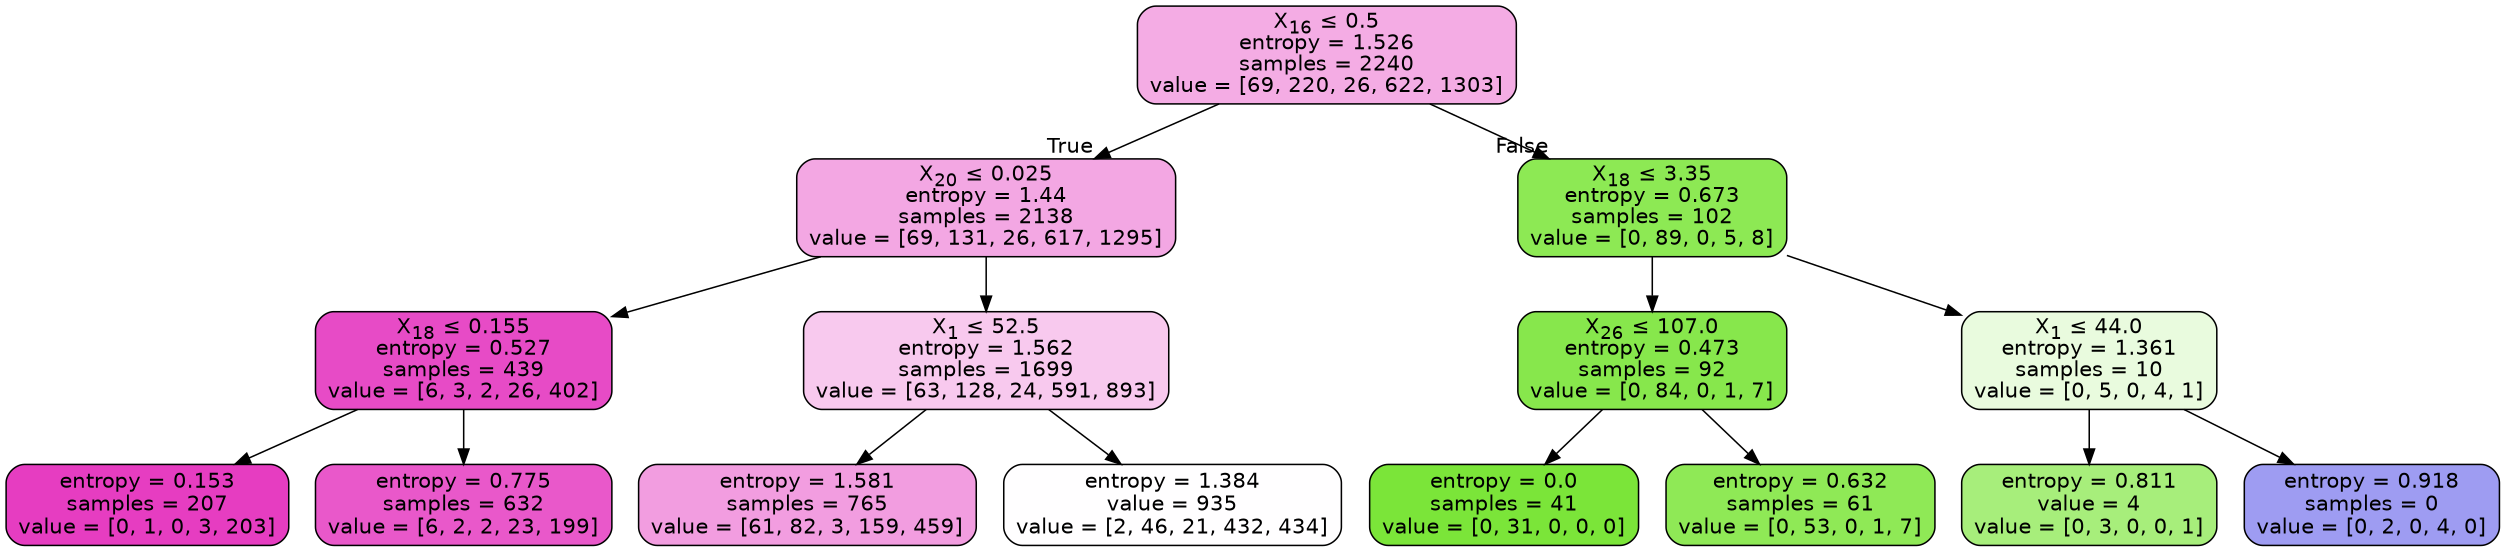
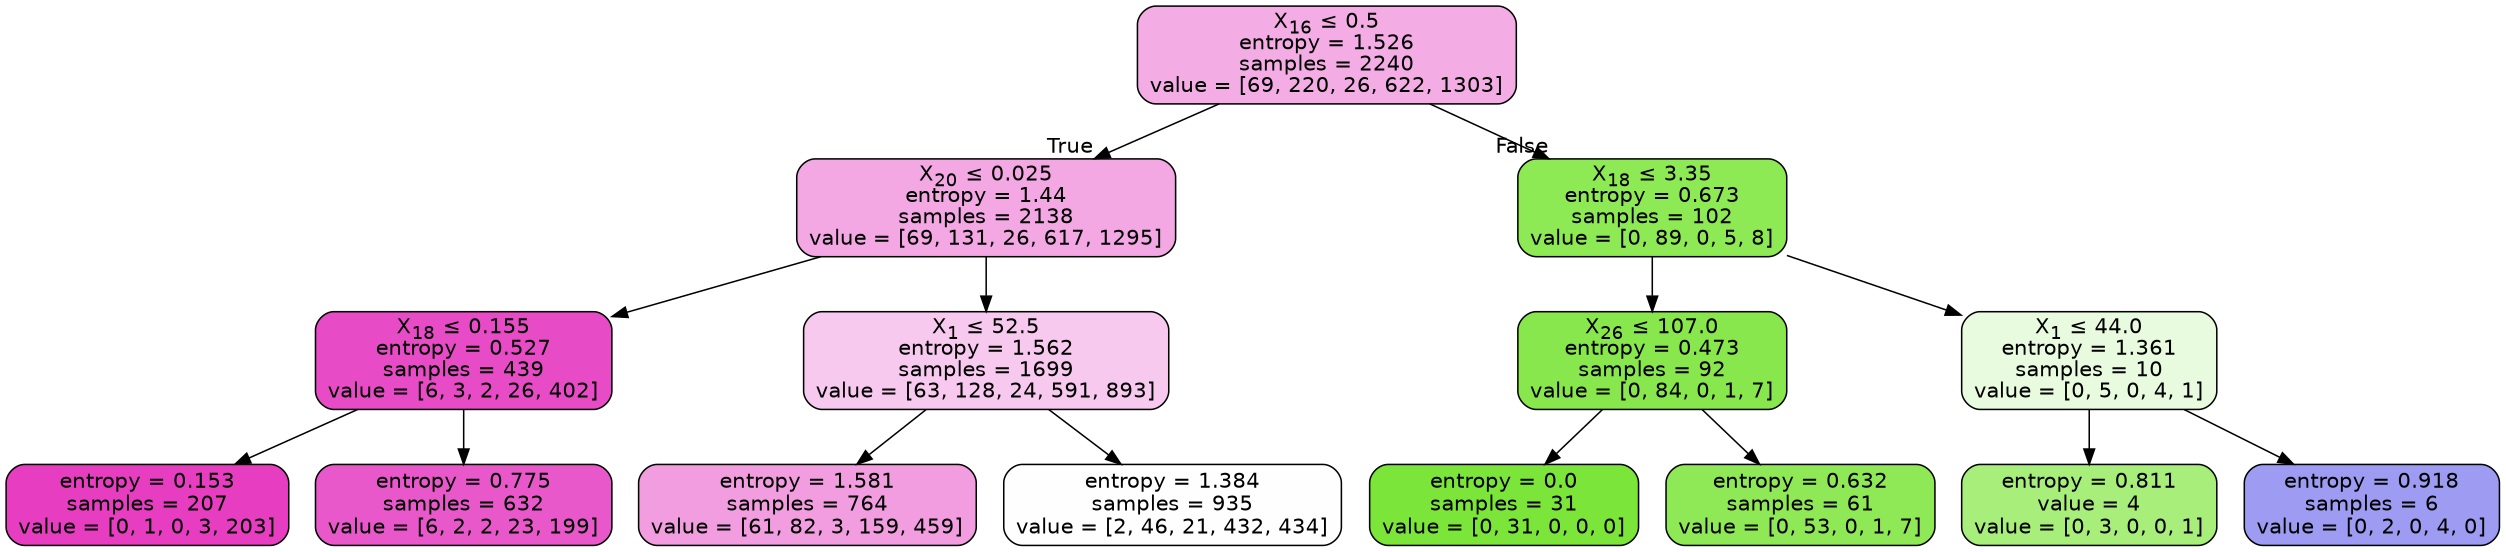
node "entropy = 1.581": text "samples = 765" -> "samples = 764"
node "entropy = 1.384": text "value = 935" -> "samples = 935"
node "entropy = 0.0": text "samples = 41" -> "samples = 31"
node "entropy = 0.918": text "samples = 0" -> "samples = 6"
